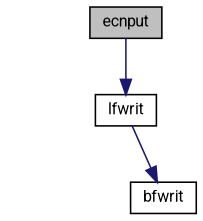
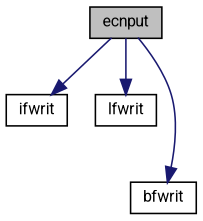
node "ifwrit": added
edge "lfwrit" -> "bfwrit": now "ecnput" -> "bfwrit"
